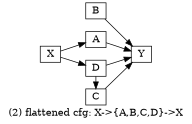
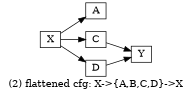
node "B": removed
edge "A" -> "Y": removed
edge "D" -> "C": now "X" -> "C"
